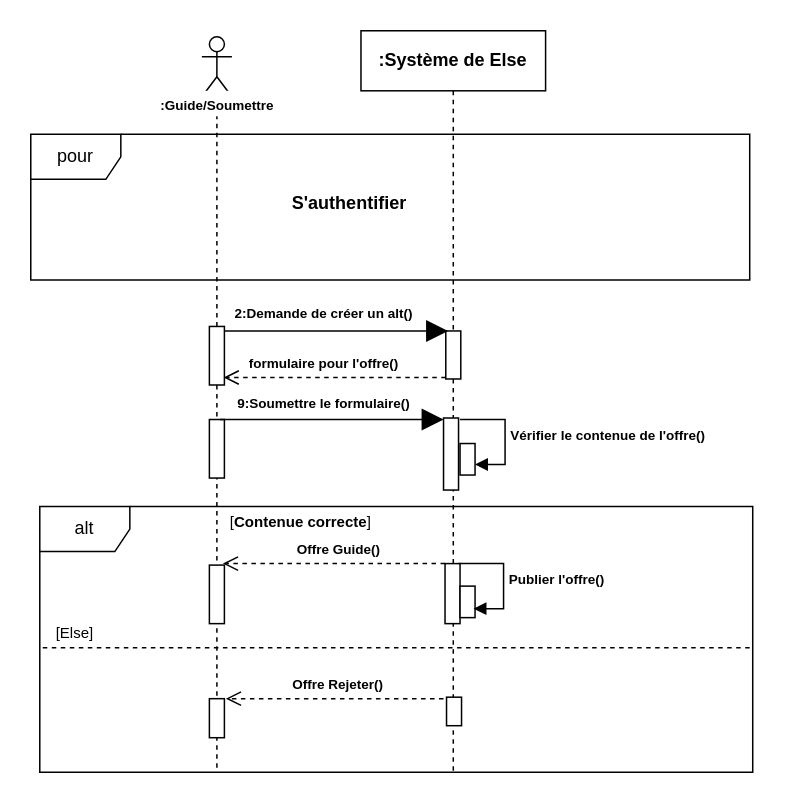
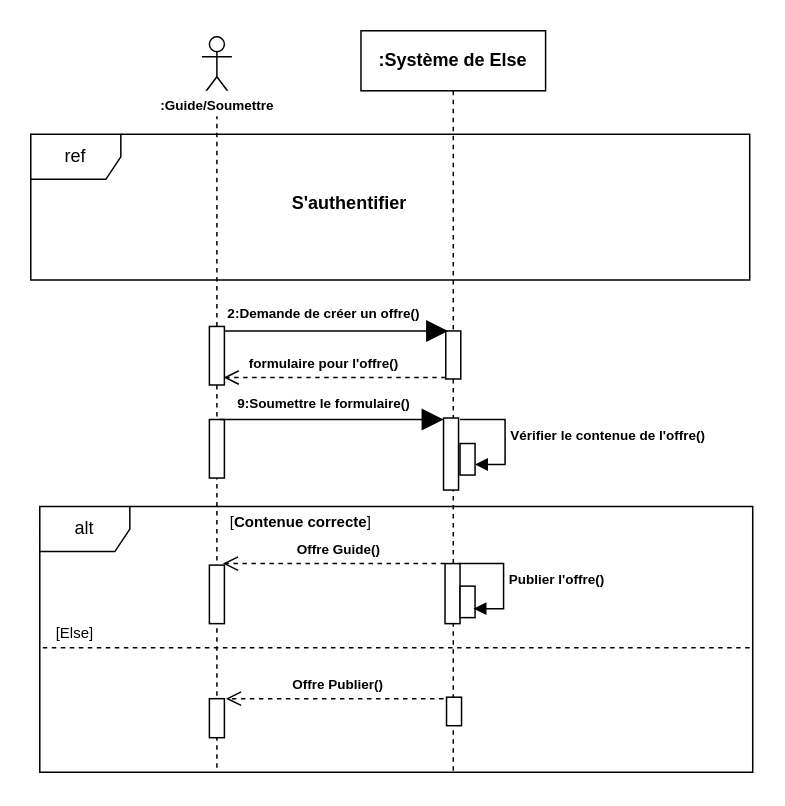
node "pour": label "pour" -> "ref"
node "2:Demande de créer un alt()": label "2:Demande de créer un alt()" -> "2:Demande de créer un offre()"
node "Offre Rejeter()": label "Offre Rejeter()" -> "Offre Publier()"
